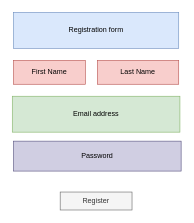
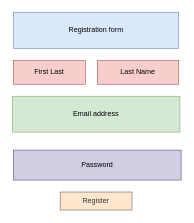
node "First Name": label "First Name" -> "First Last"
node "Password": moved (98, 156) -> (98, 165)
node "Register": fillcolor #f5f5f5 -> #ffe6cc
